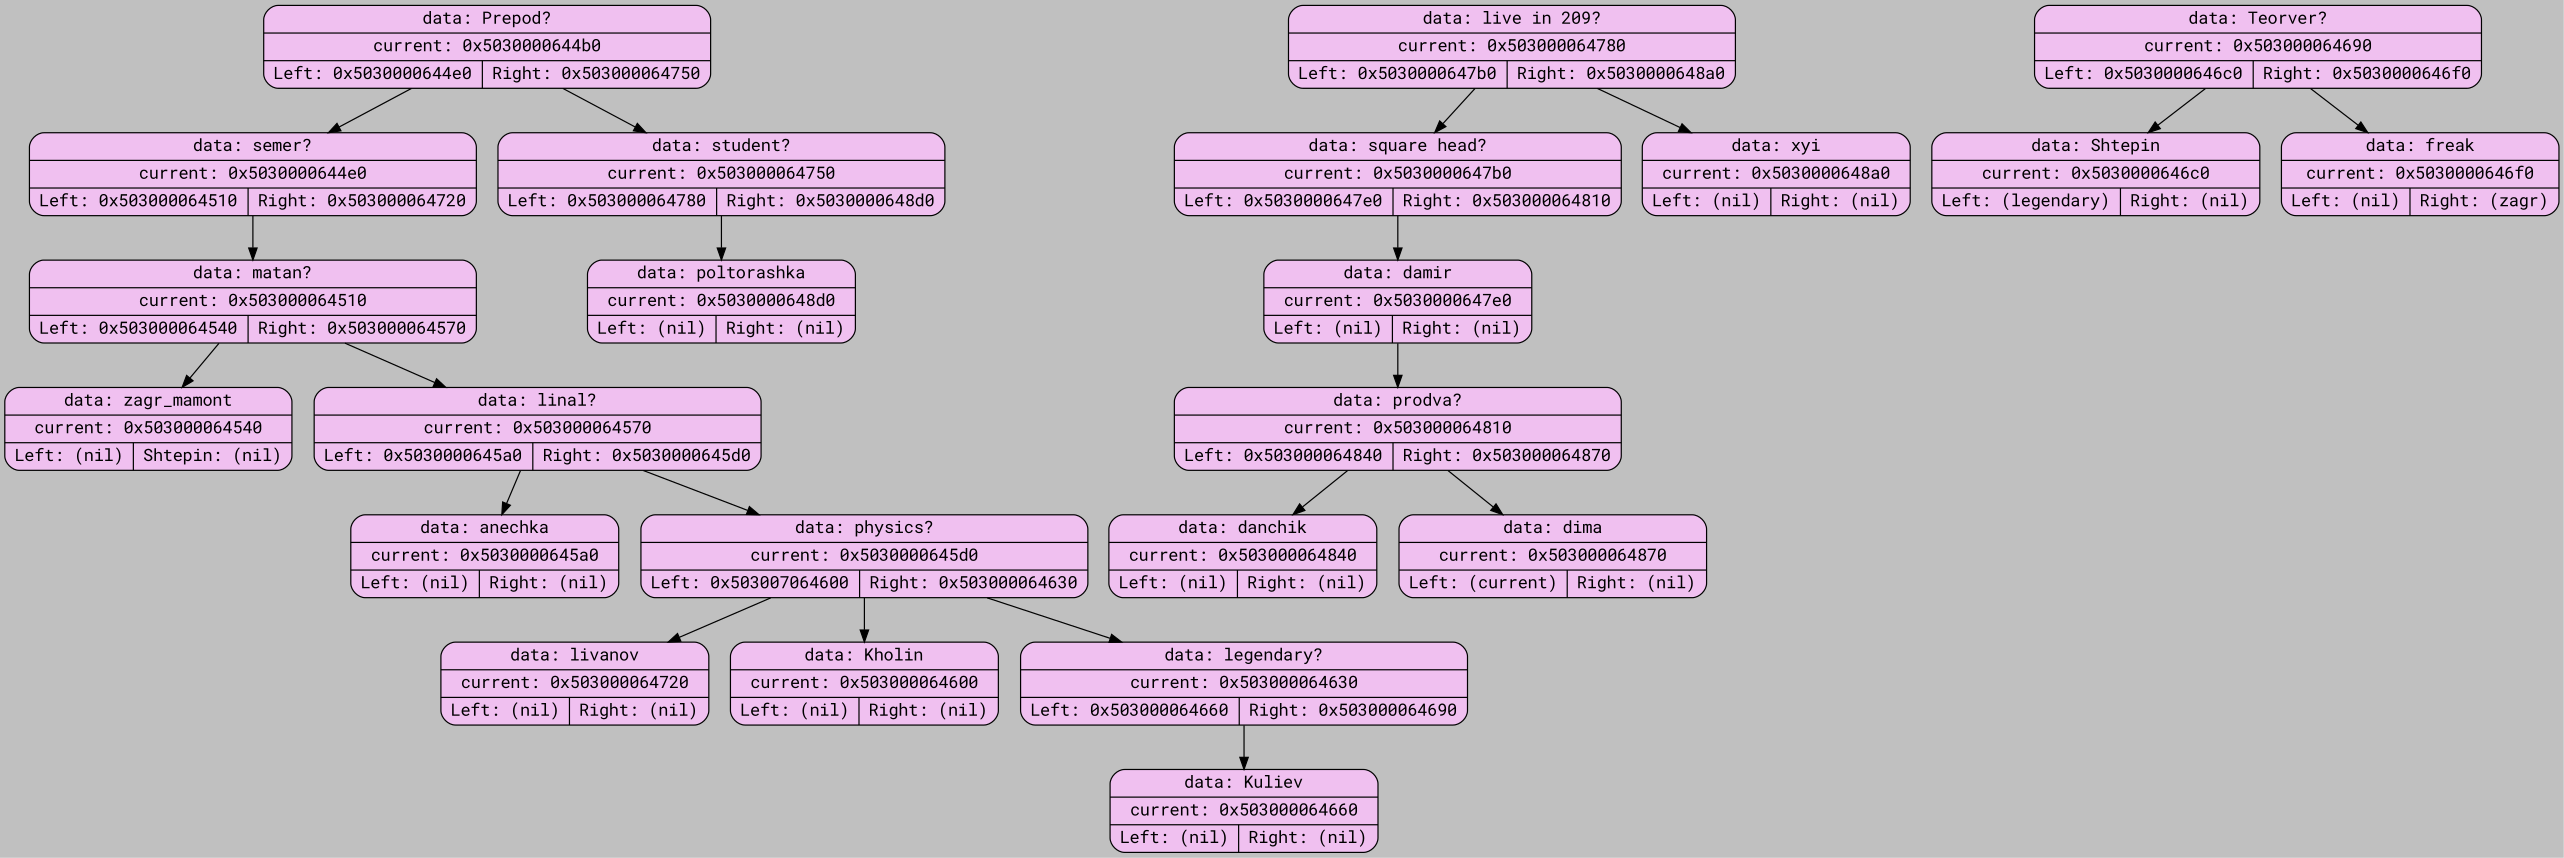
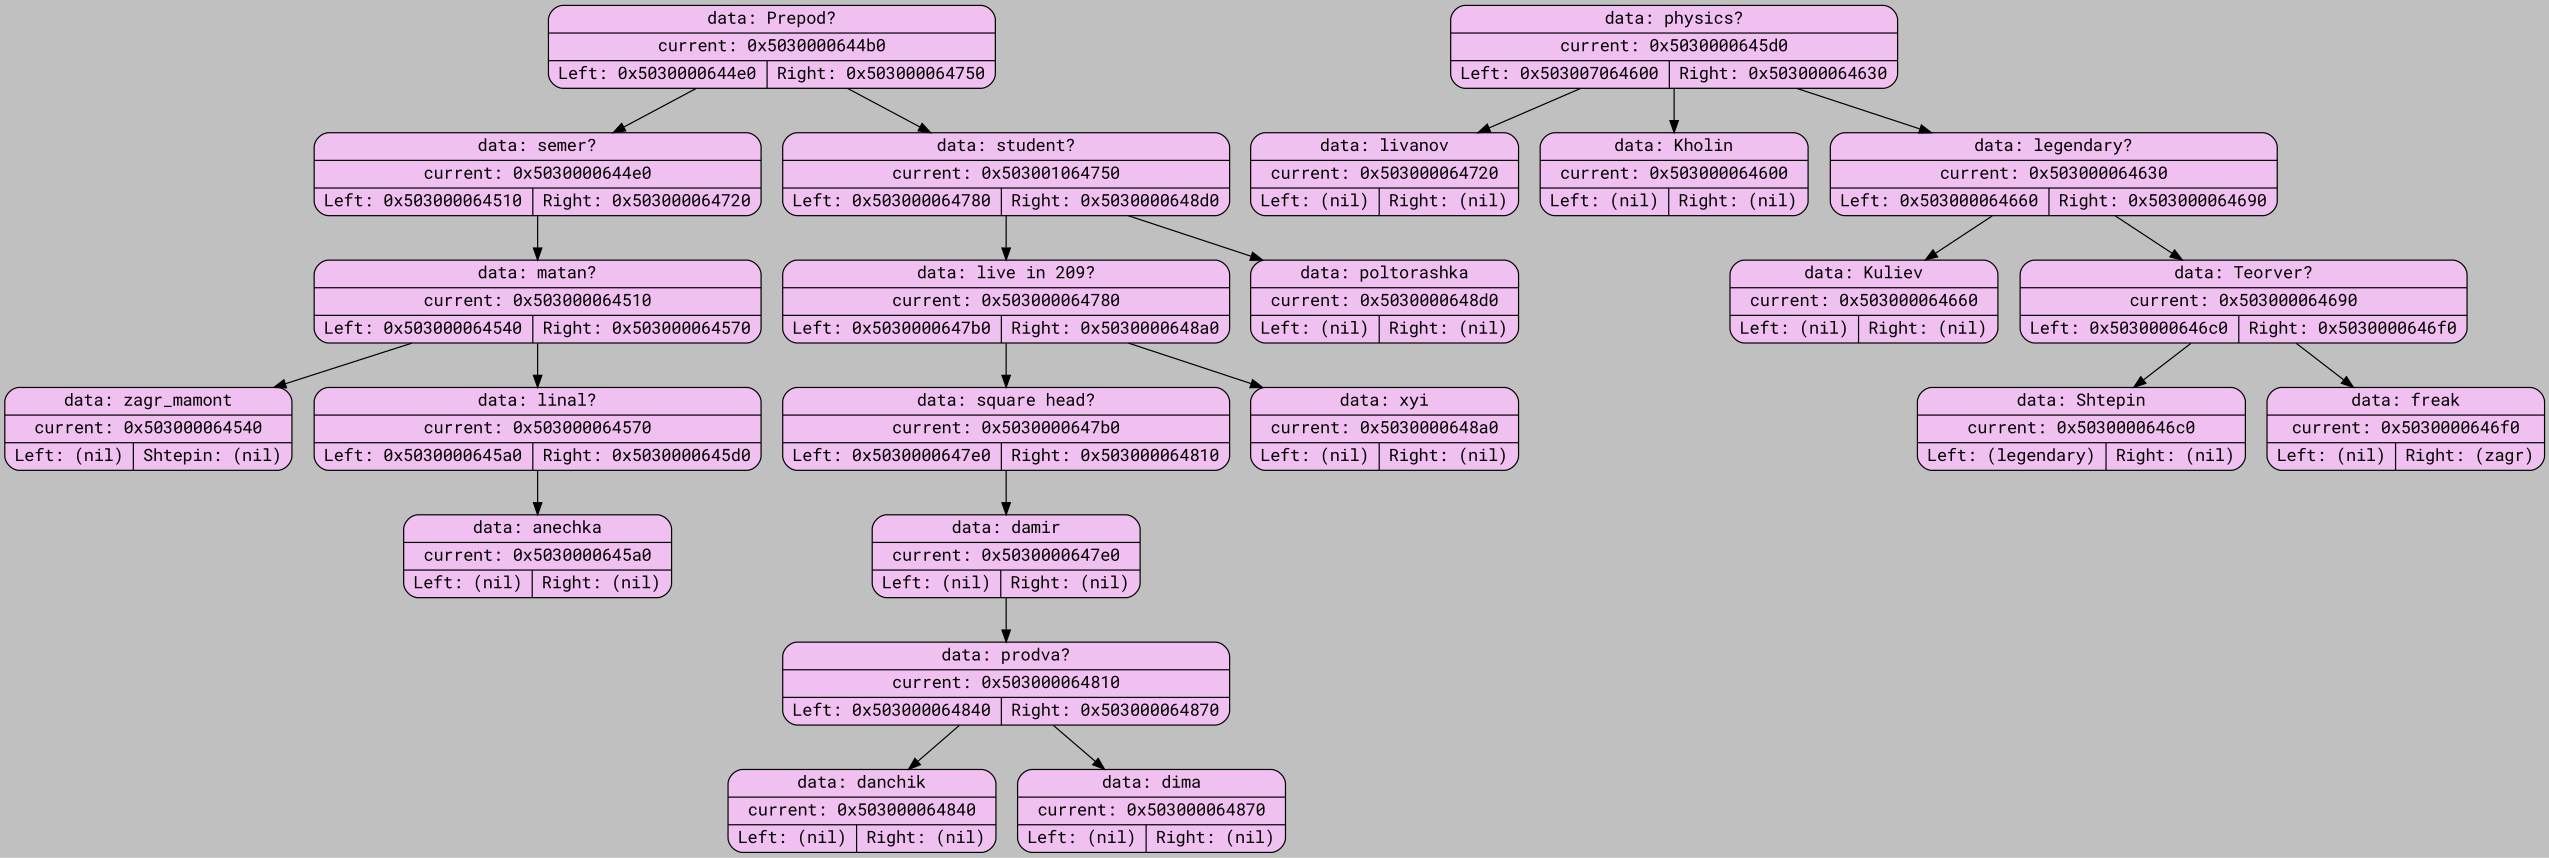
node "data: student?": text "current: 0x503000064750" -> "current: 0x503001064750"
edge "data: student?" -> "data: live in 209?": added
edge "data: legendary?" -> "data: Teorver?": added
edge "data: linal?" -> "data: physics?": removed
node "data: dima": text "Left: (current)" -> "Left: (nil)"
